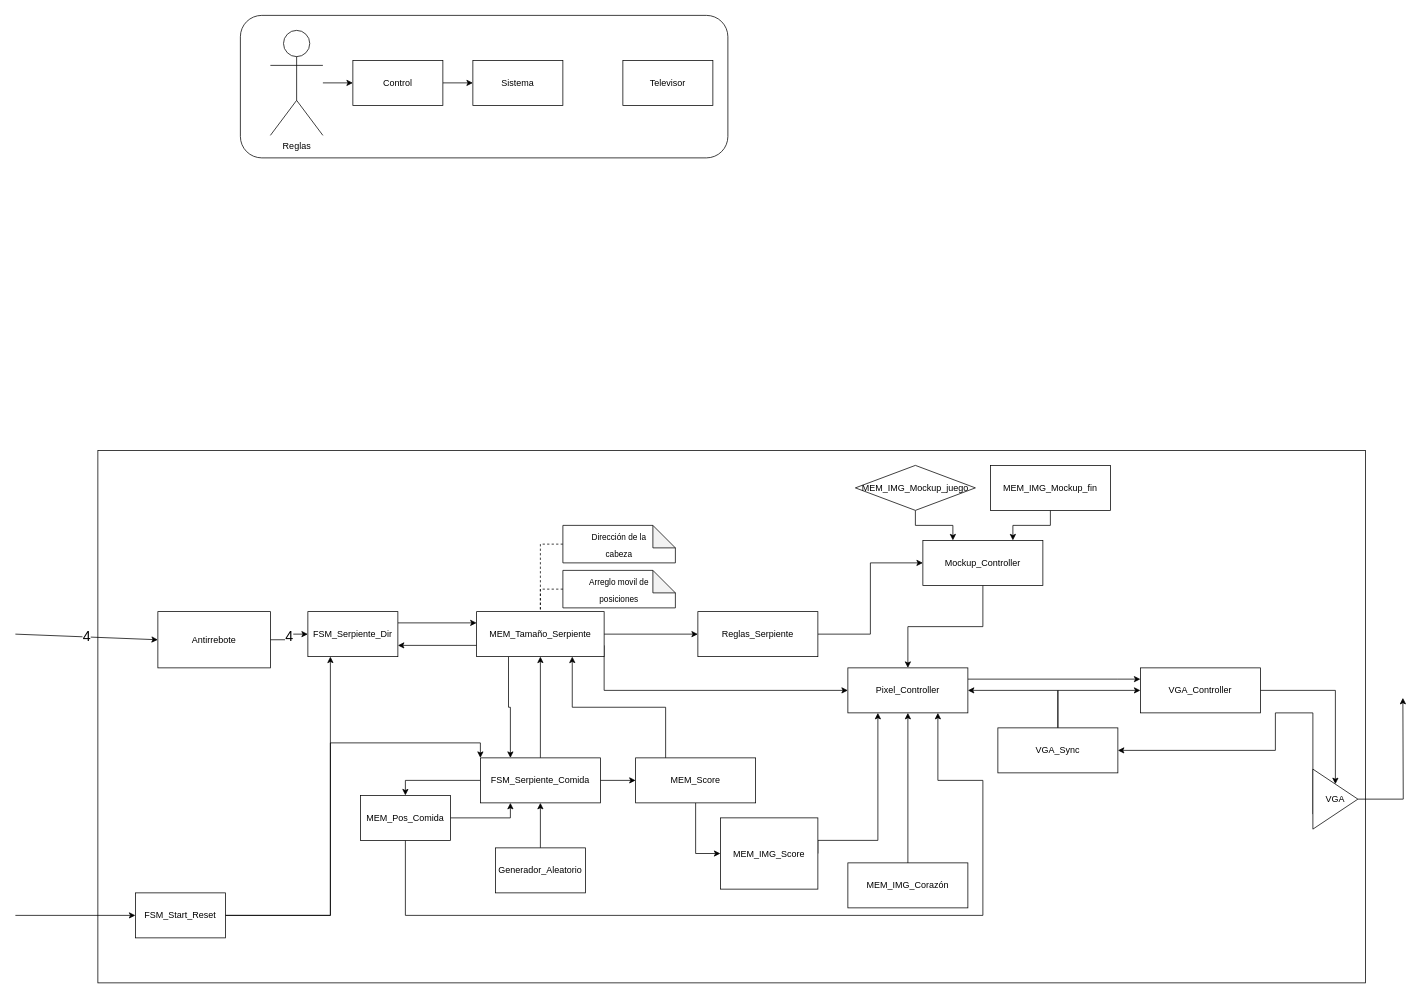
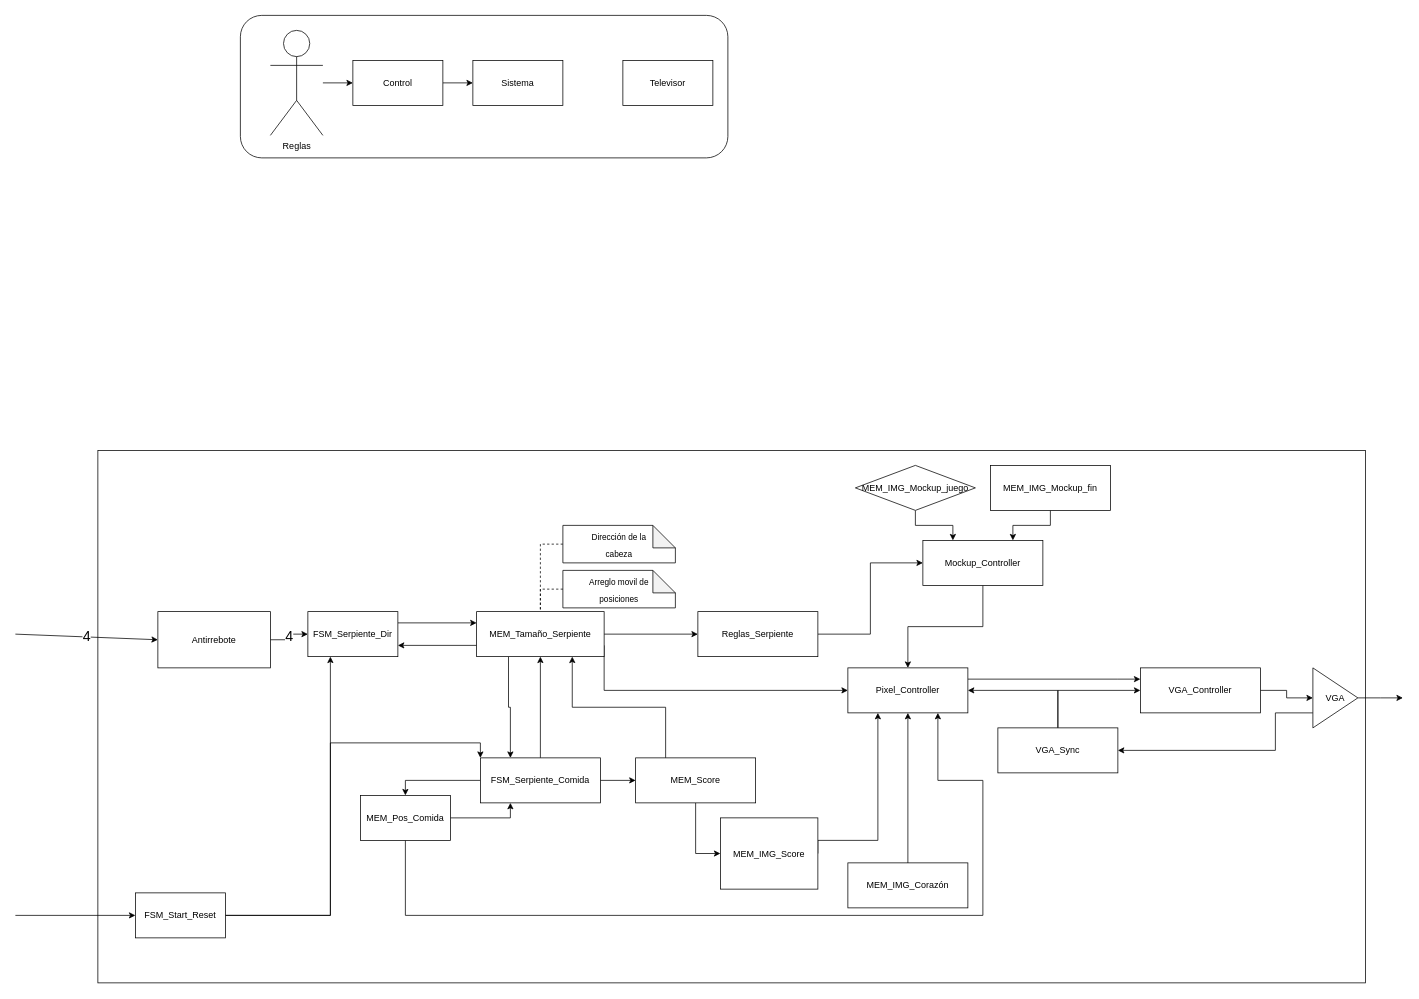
node "VGA": moved (1335, 799) -> (1335, 698)
edge "Generador_Aleatorio" -> "FSM_Serpiente_Comida": removed
node "Generador_Aleatorio": removed
